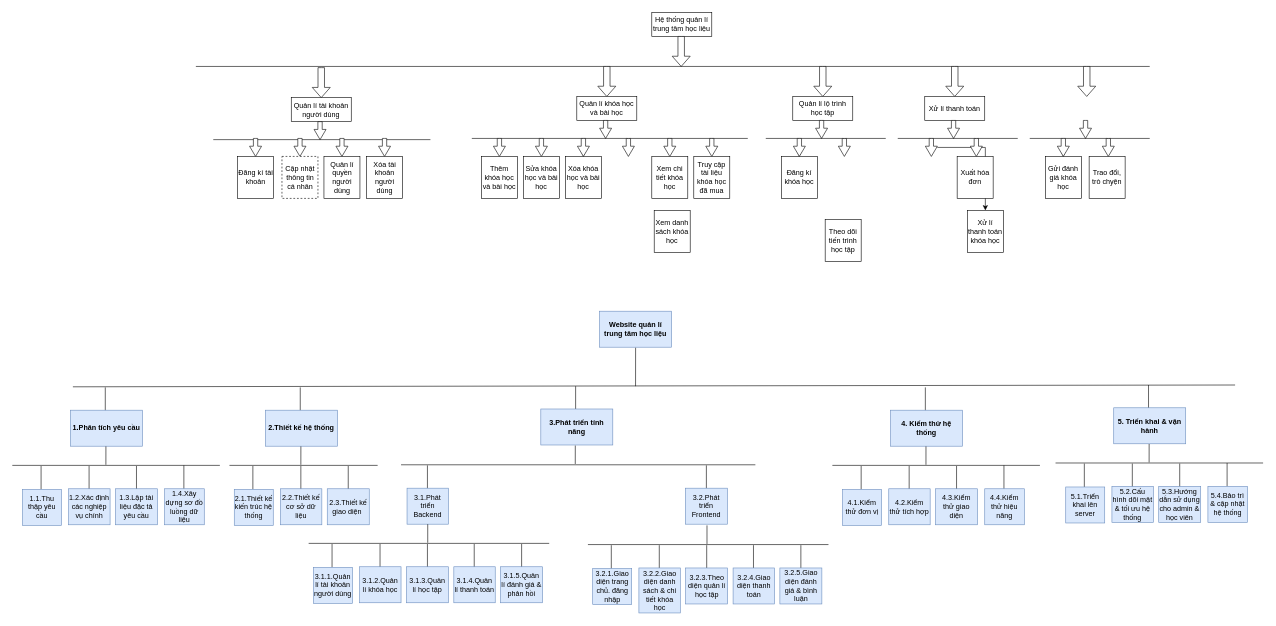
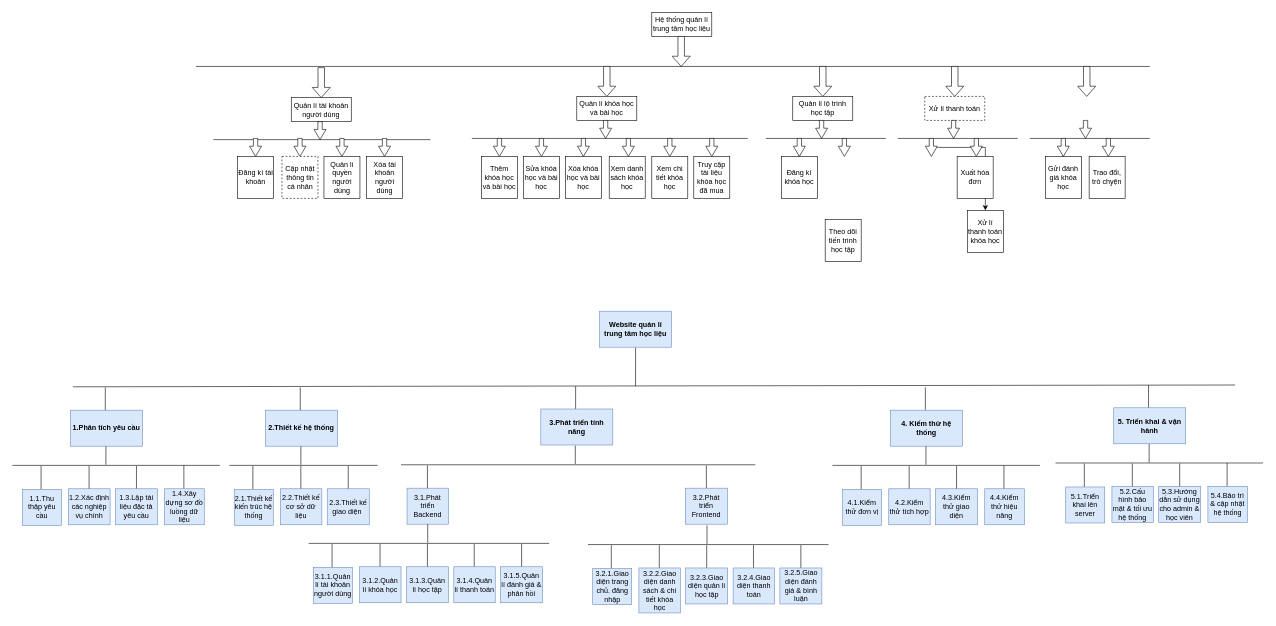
node "Xử lí thanh toán": style solid -> dashed
node "Xem danh sách khóa học": moved (672, 231) -> (627, 177)
node "5.2.Cấu hình dõi mật & tối ưu hệ thống": label "5.2.Cấu hình dõi mật & tối ưu hệ thống" -> "5.2.Cấu hình bảo mật & tối ưu hệ thống"
node "3.2.3.Theo diện quản lí học tập": label "3.2.3.Theo diện quản lí học tập" -> "3.2.3.Giao diện quản lí học tập"
